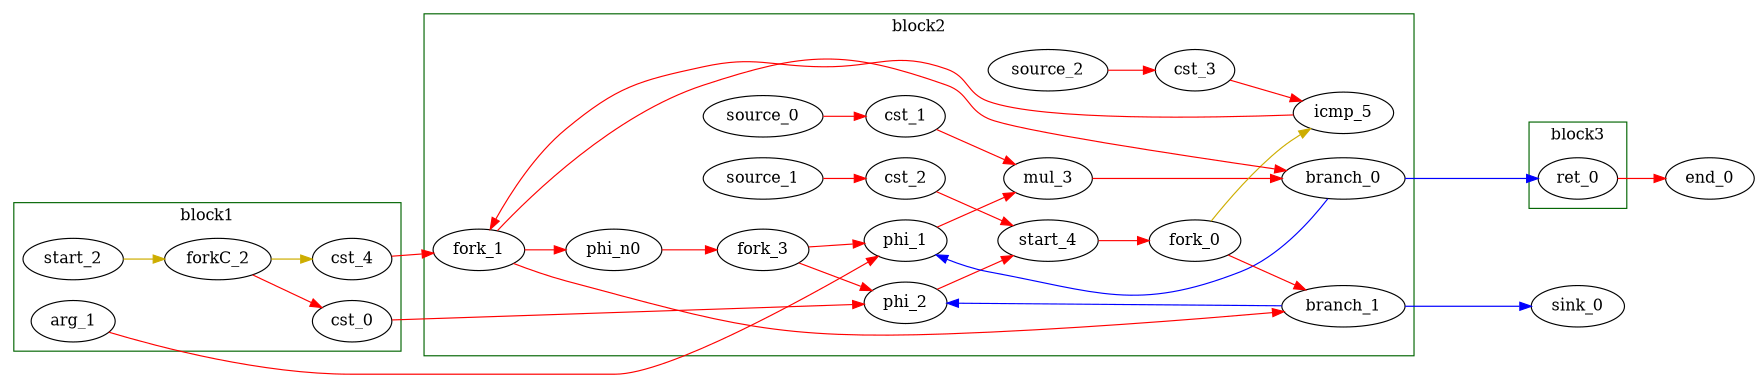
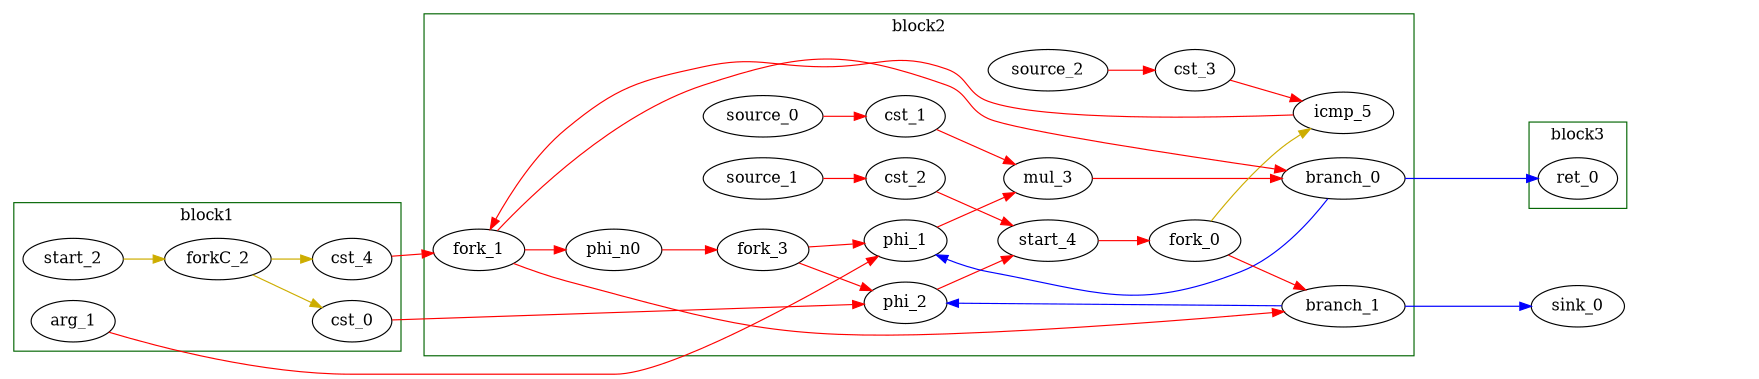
node "end_0": removed
edge "forkC_2" -> "cst_0": color red -> gold3
